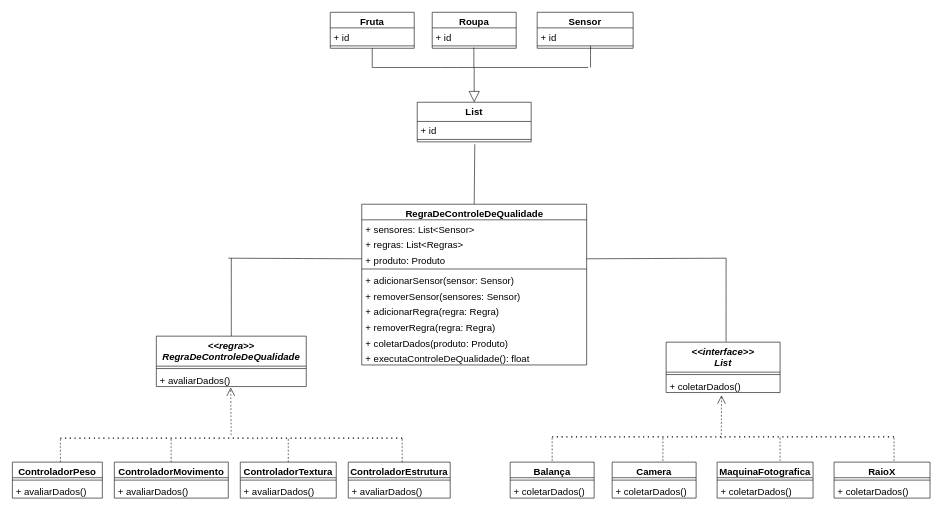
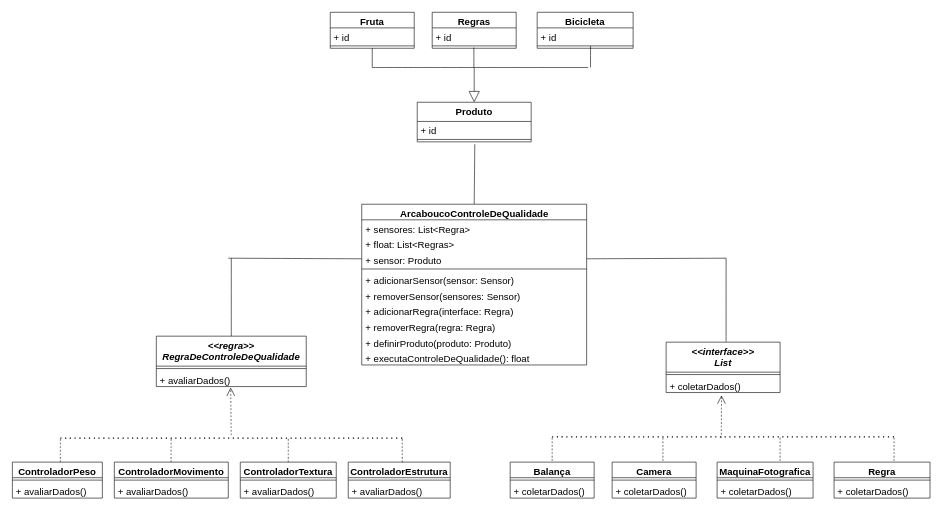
node "Roupa": label "Roupa" -> "Regras"
node "Sensor": label "Sensor" -> "Bicicleta"
node "List": label "List" -> "Produto"
node "RegraDeControleDeQualidade": label "RegraDeControleDeQualidade" -> "ArcaboucoControleDeQualidade"
node "+ sensores: List<Sensor>": label "+ sensores: List<Sensor>" -> "+ sensores: List<Regra>"
node "+ regras: List<Regras>": label "+ regras: List<Regras>" -> "+ float: List<Regras>"
node "+ produto: Produto": label "+ produto: Produto" -> "+ sensor: Produto"
node "+ adicionarRegra(regra: Regra)": label "+ adicionarRegra(regra: Regra)" -> "+ adicionarRegra(interface: Regra)"
node "+ coletarDados(produto: Produto)": label "+ coletarDados(produto: Produto)" -> "+ definirProduto(produto: Produto)"
node "RaioX": label "RaioX" -> "Regra"
